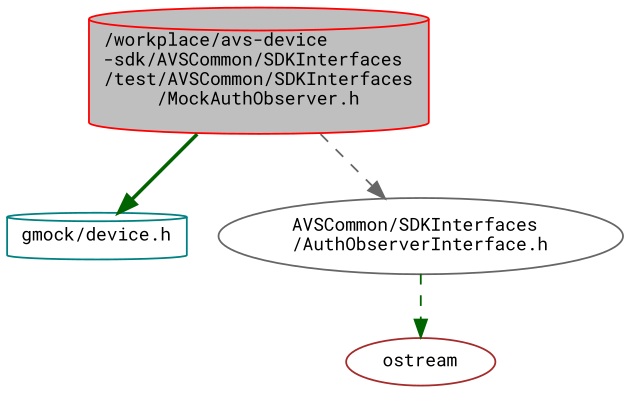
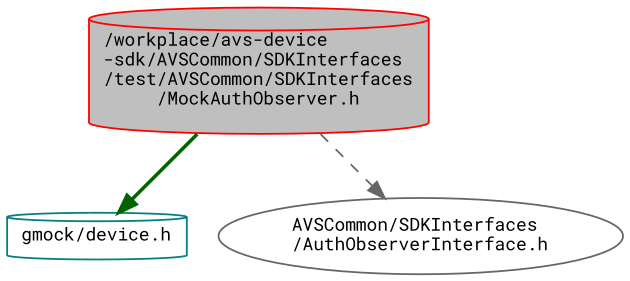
node "ostream": removed
